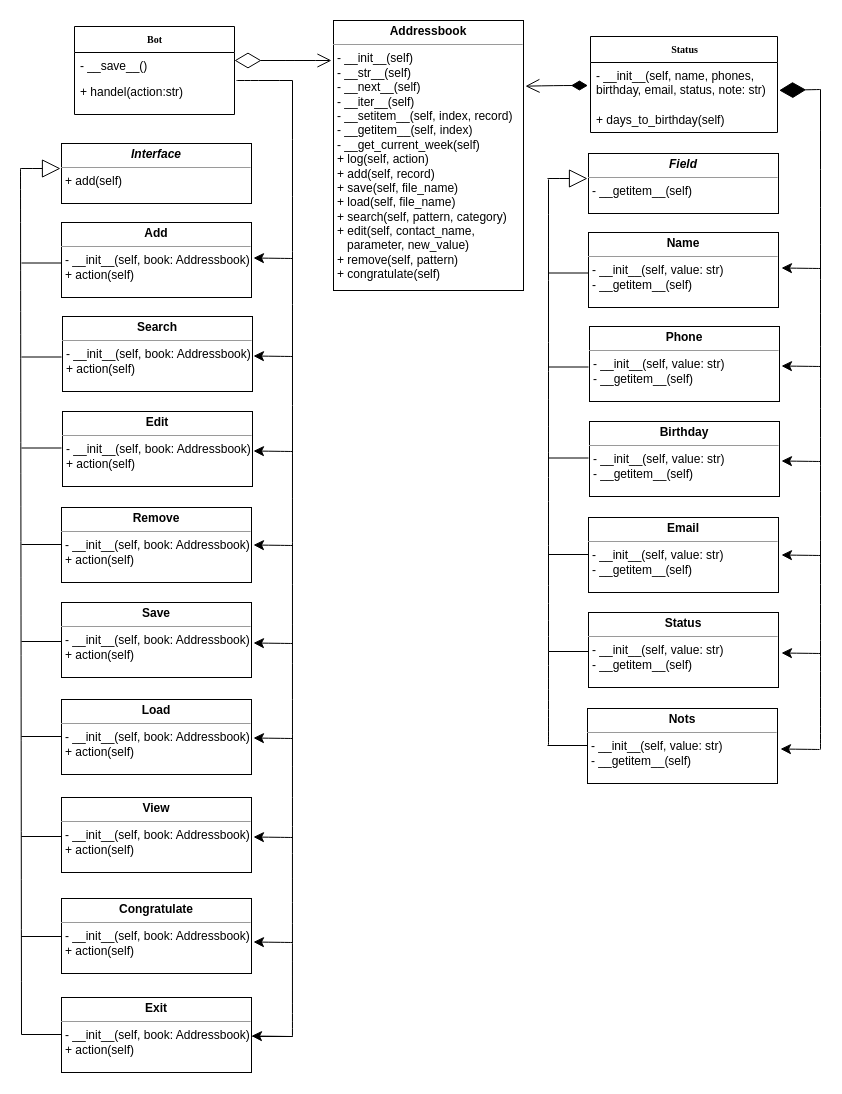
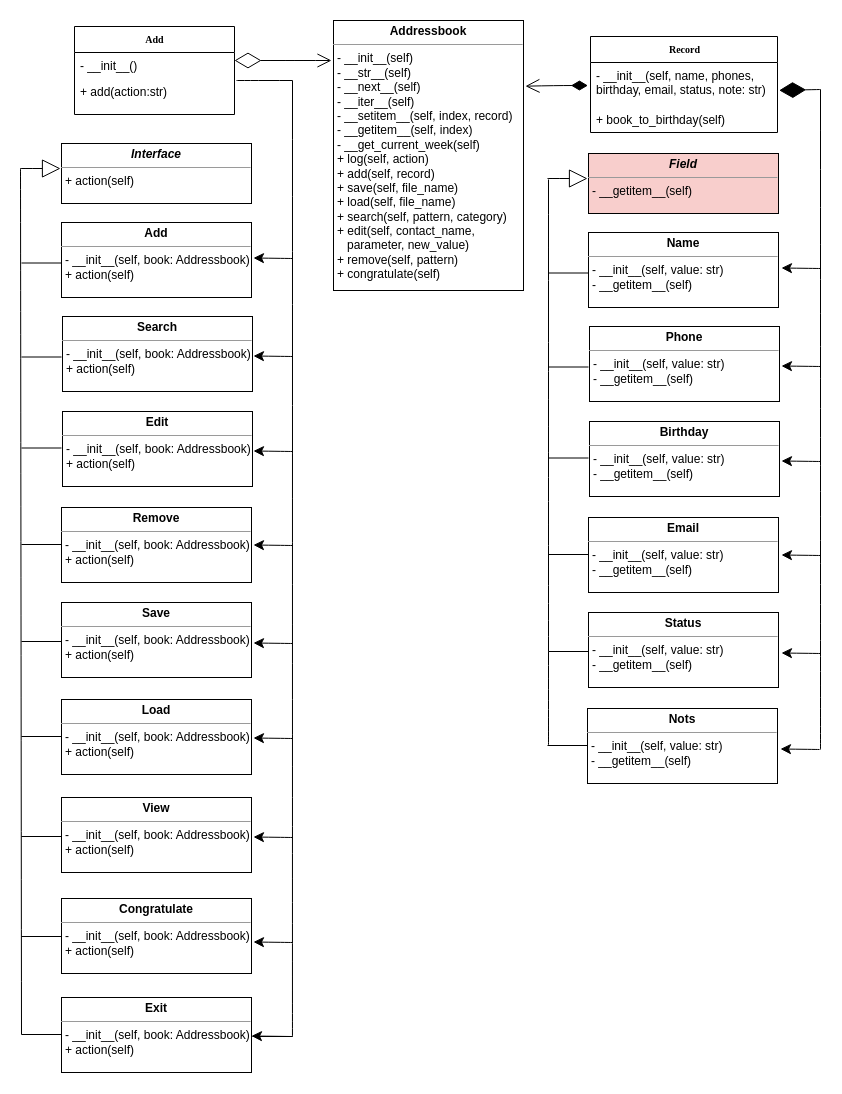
node "Bot": label "Bot" -> "Add"
node "Status": label "Status" -> "Record"
node "- __save__()": label "- __save__()" -> "- __init__()"
node "+ handel(action:str)": label "+ handel(action:str)" -> "+ add(action:str)"
node "+ days_to_birthday(self)": label "+ days_to_birthday(self)" -> "+ book_to_birthday(self)"
node "Interface + add(self)": label "Interface + add(self)" -> "Interface + action(self)"
node "Field - __getitem__(self)": fillcolor #ffffff -> #f8cecc
